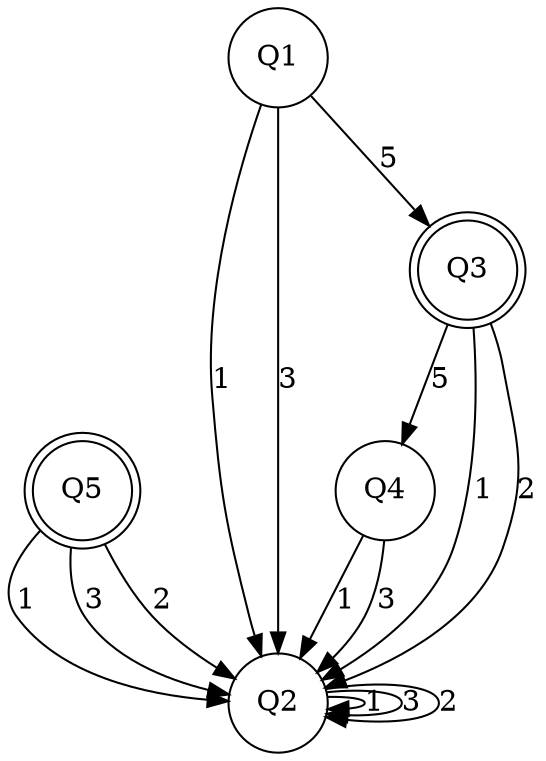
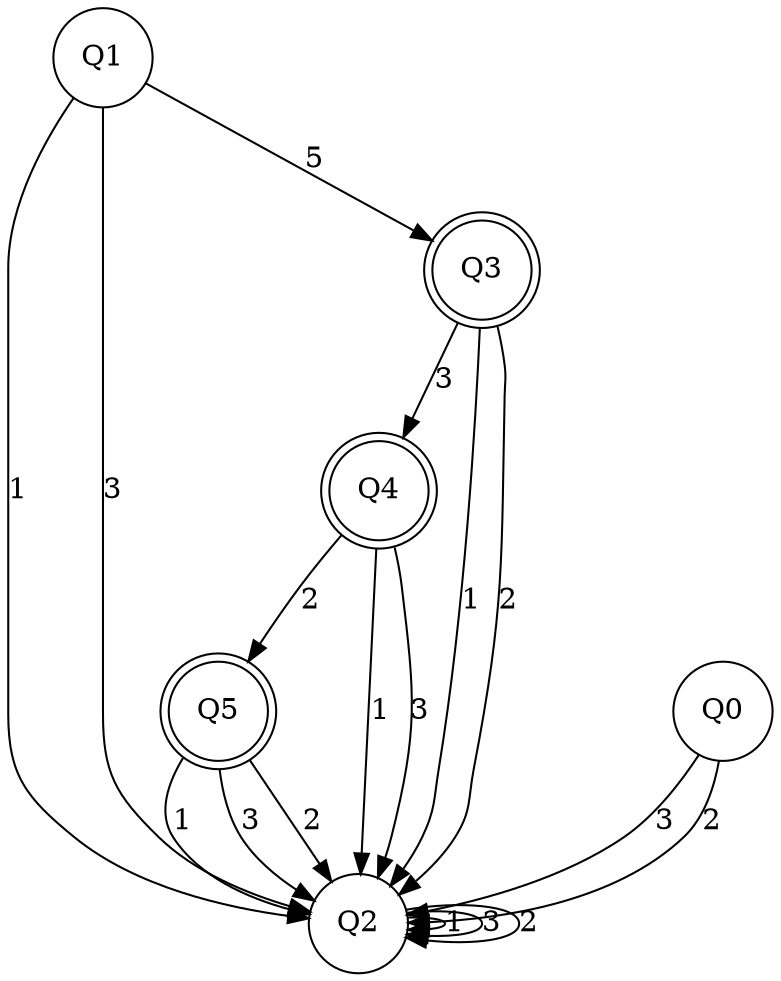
edge "Q3" -> "Q4": label "5" -> "3"
node "Q4": shape circle -> doublecircle
edge "Q4" -> "Q5": added, label "2"
node "Q0": added
